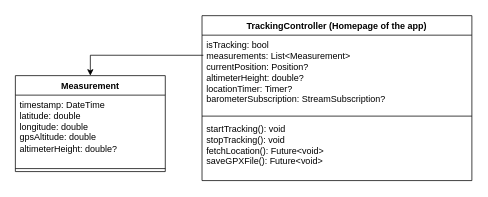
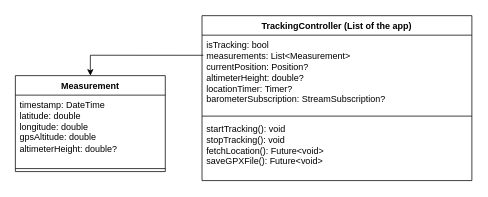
node "TrackingController (Homepage of the app)": label "TrackingController (Homepage of the app)" -> "TrackingController (List of the app)"
